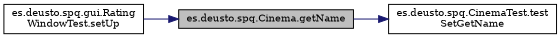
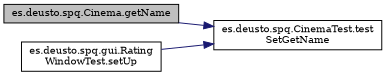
edge "es.deusto.spq.gui.Rating WindowTest.setUp" -> "es.deusto.spq.Cinema.getName": now "es.deusto.spq.gui.Rating WindowTest.setUp" -> "es.deusto.spq.CinemaTest.test SetGetName"
